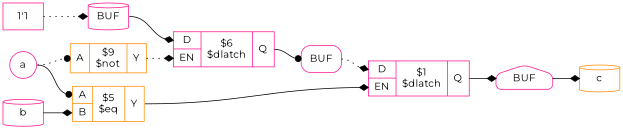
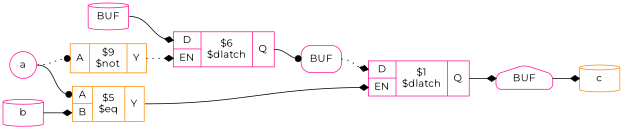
node "1'1": removed
